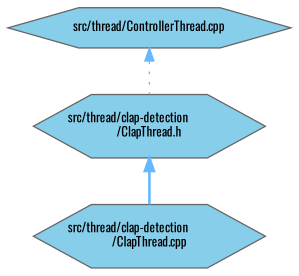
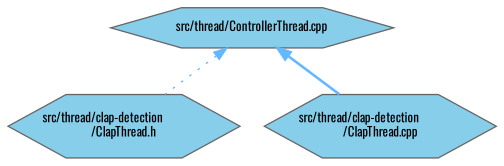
edge "src/thread/clap-detection /ClapThread.cpp" -> "src/thread/clap-detection /ClapThread.h": now "src/thread/clap-detection /ClapThread.cpp" -> "src/thread/ControllerThread.cpp"
